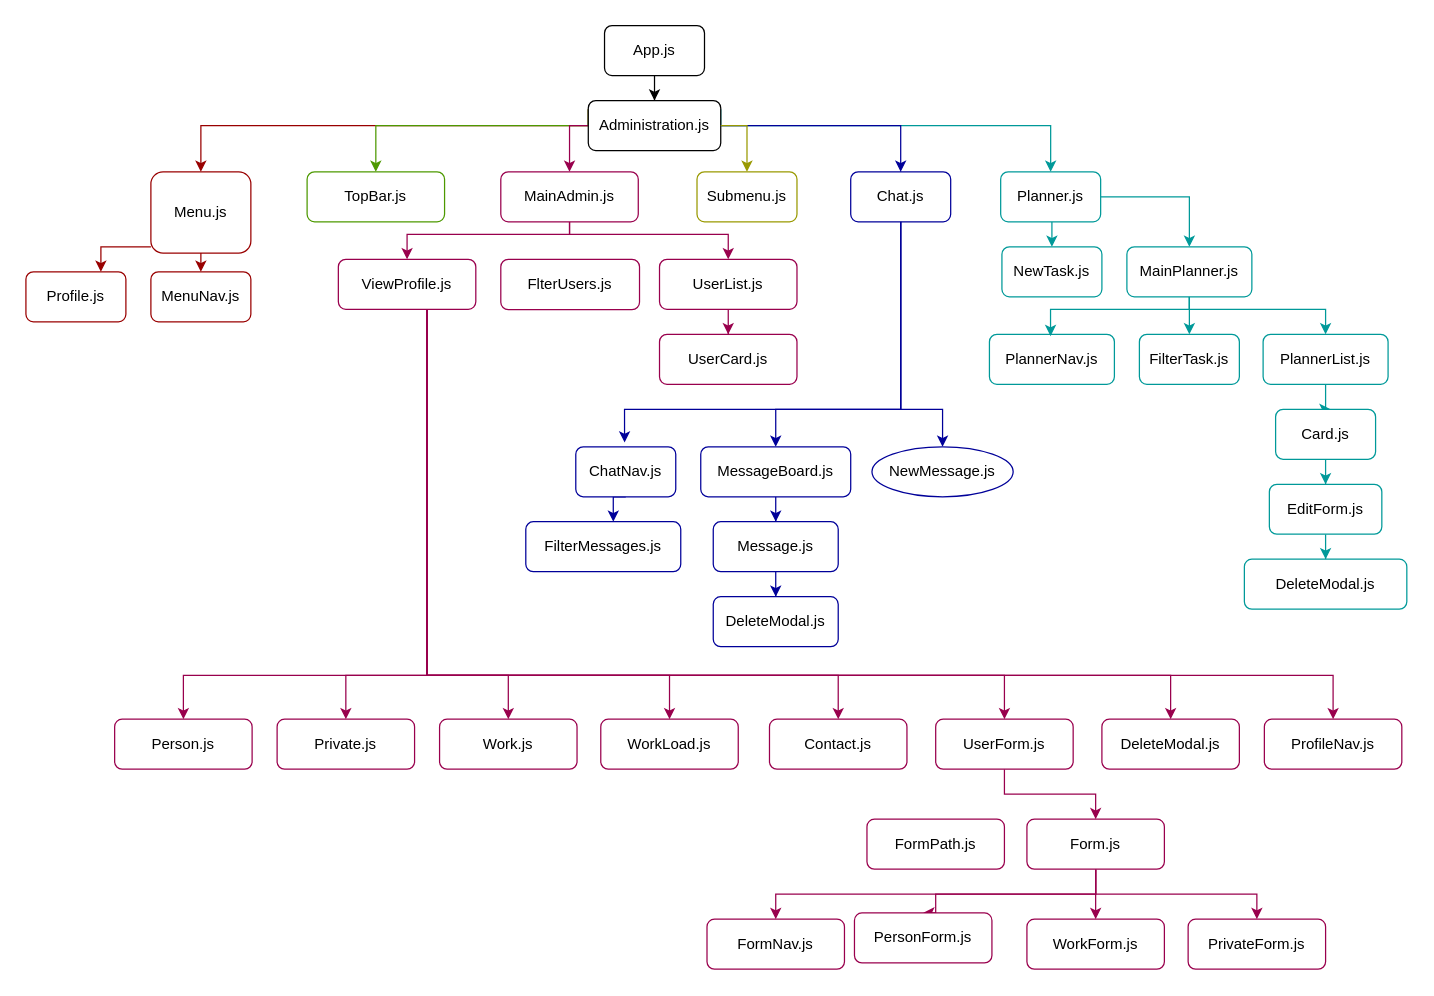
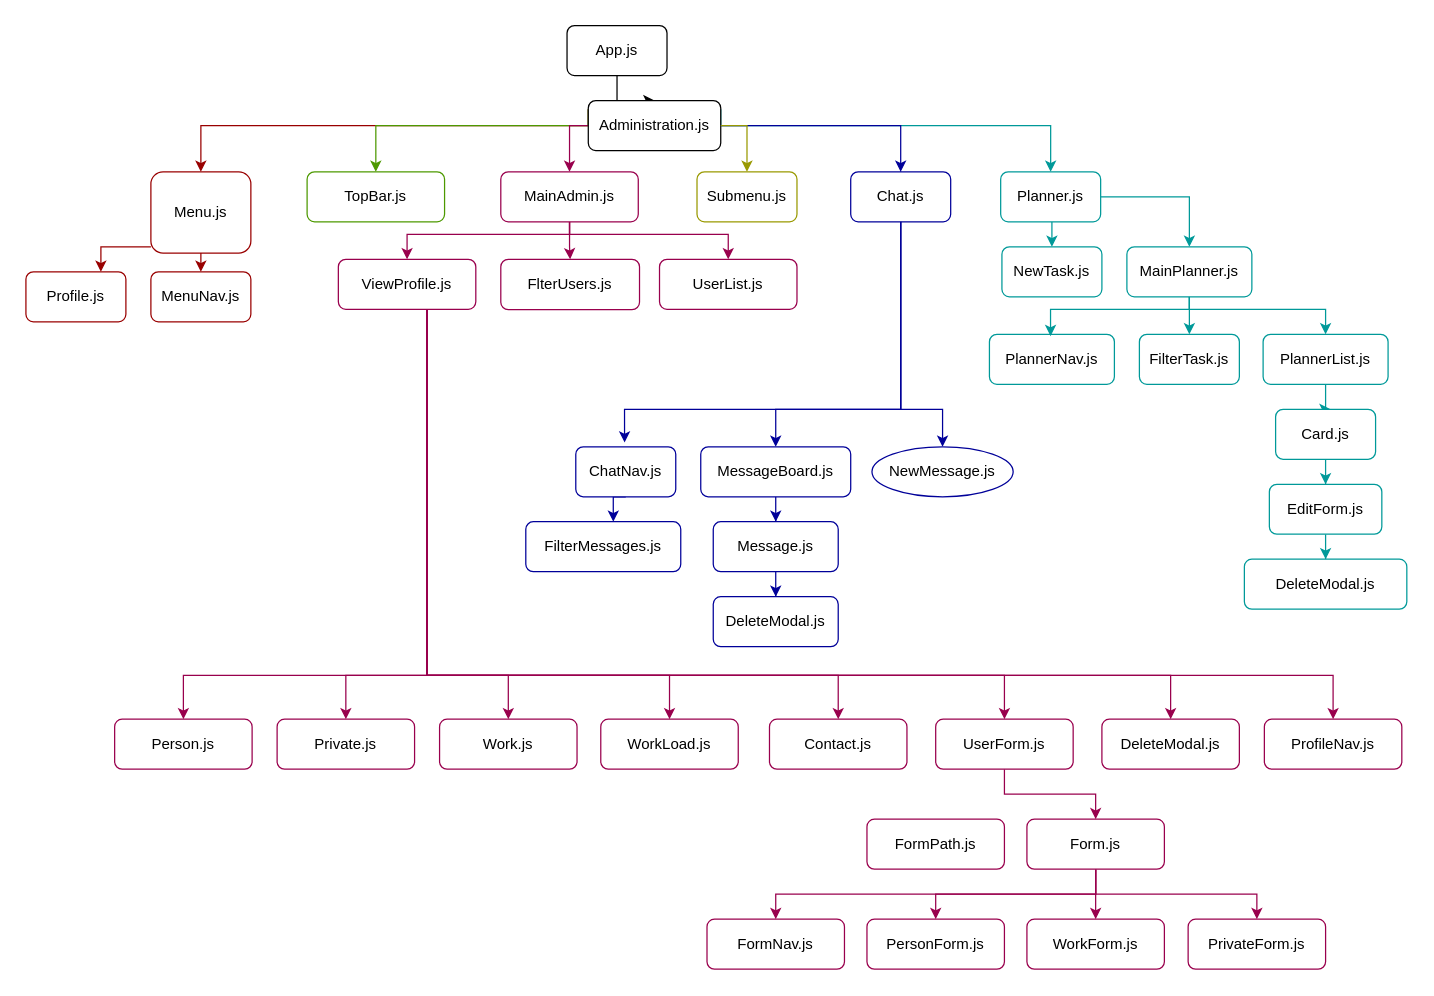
node "App.js": moved (654, 51) -> (617, 51)
edge "MainAdmin.js" -> "FlterUsers.js": added
edge "UserList.js" -> "UserCard.js": removed
node "UserCard.js": removed
node "PersonForm.js": moved (923, 938) -> (936, 944)
